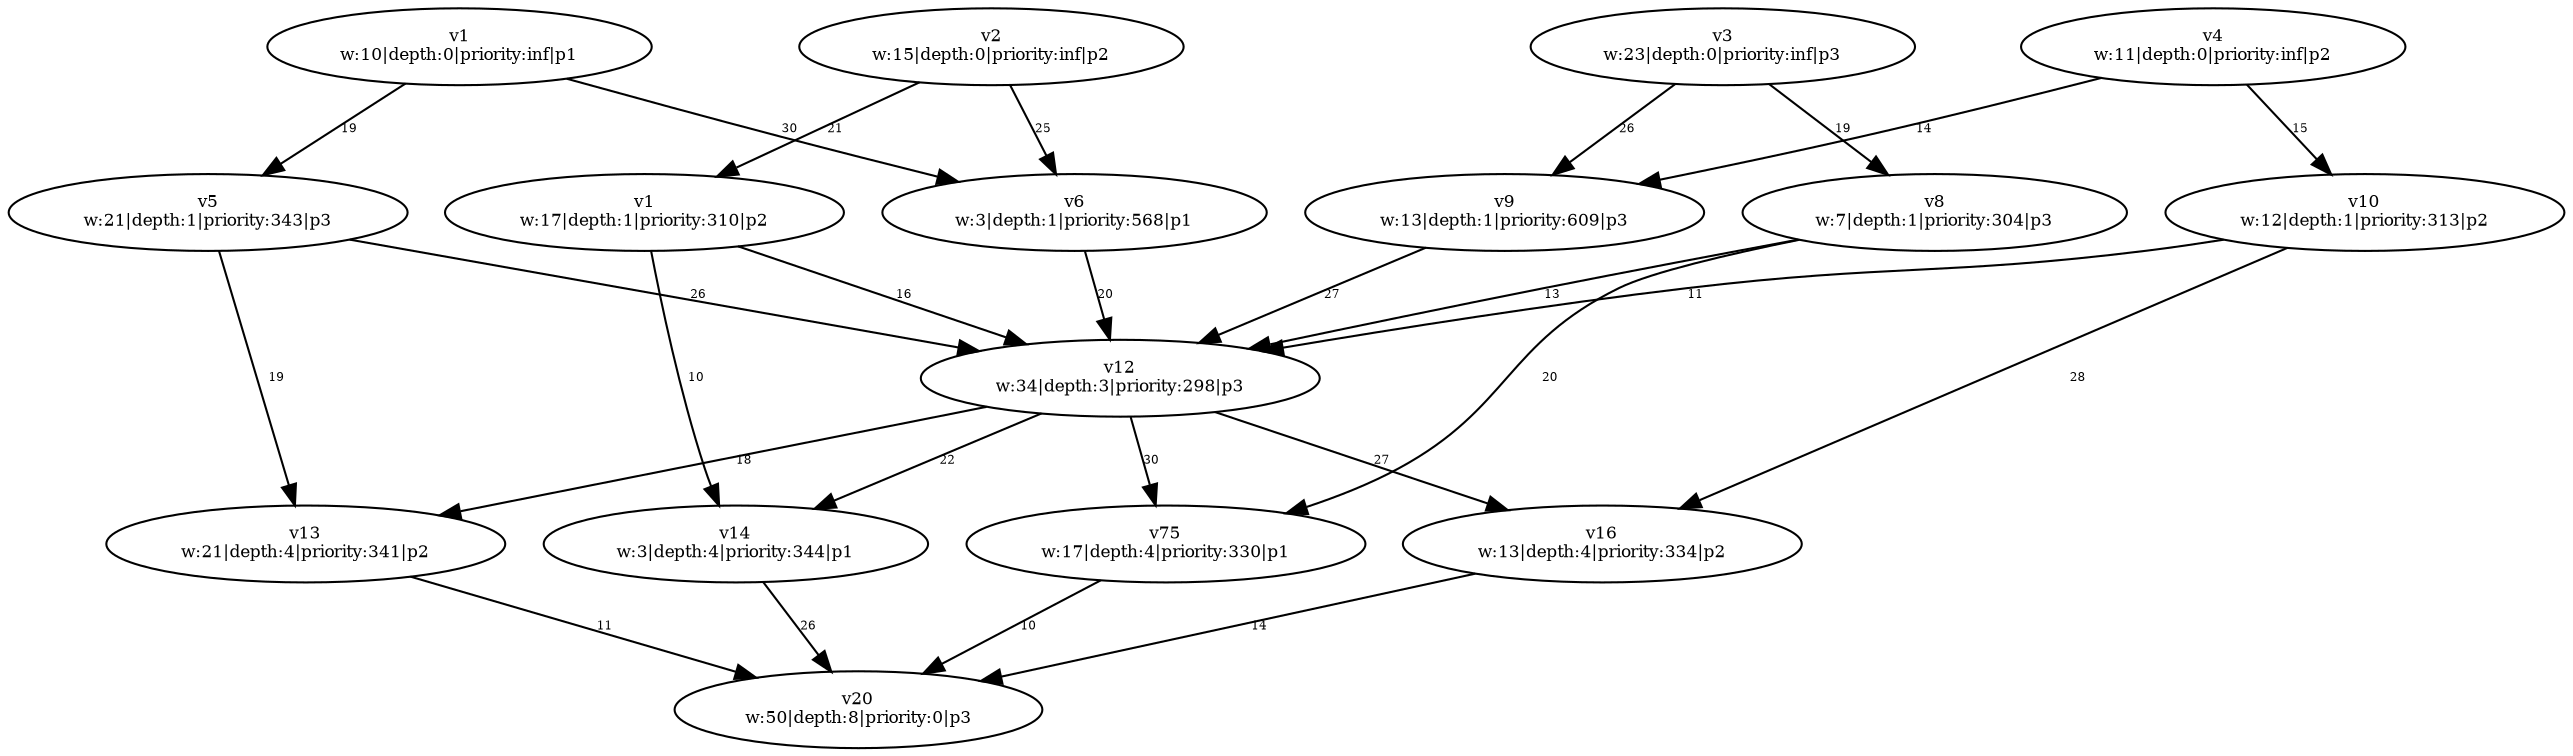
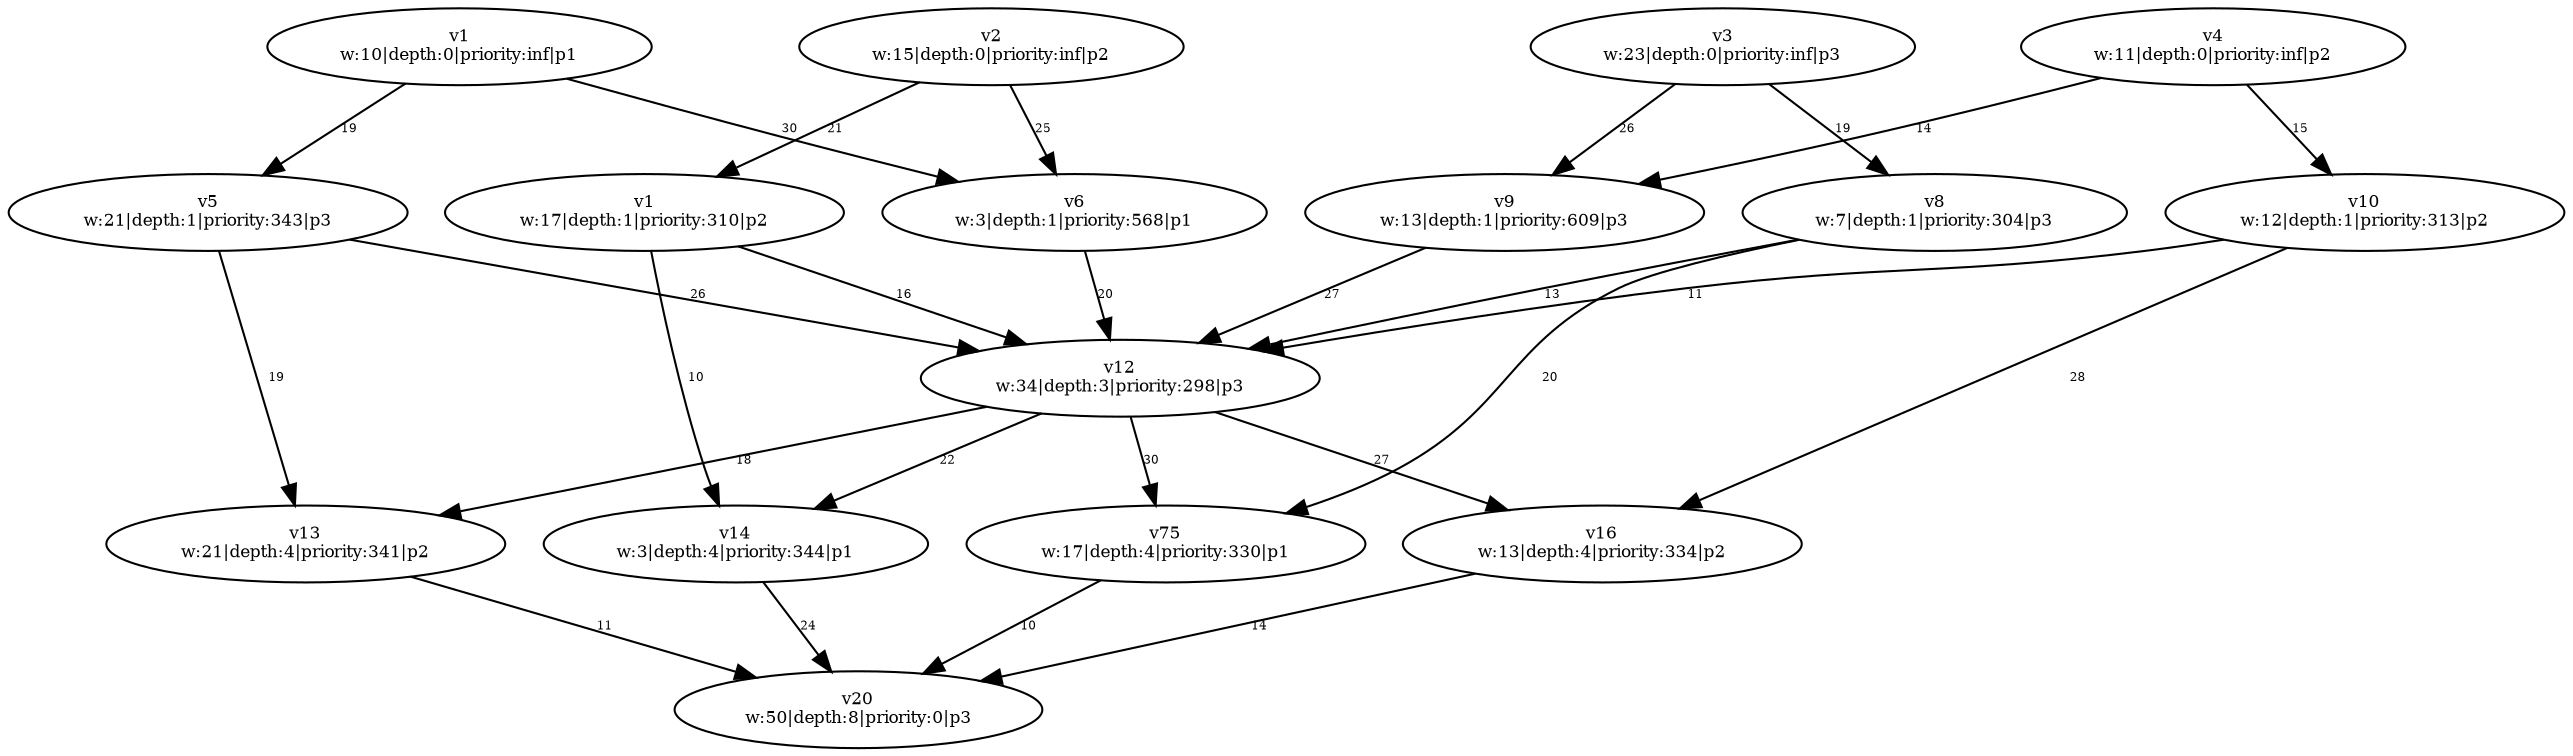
edge "v14 w:3|depth:4|priority:344|p1" -> "v20 w:50|depth:8|priority:0|p3": label "26" -> "24"
